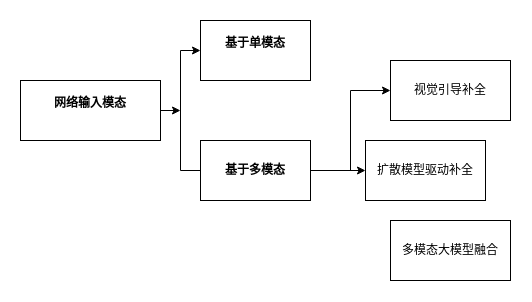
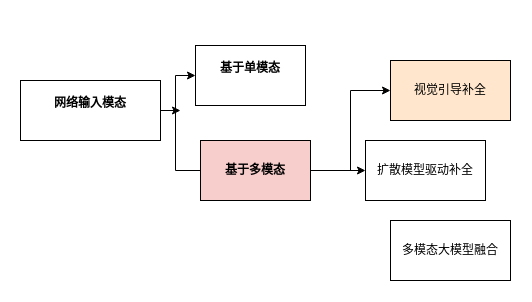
node "基于单模态": moved (256, 51) -> (251, 76)
node "视觉引导补全": fillcolor #ffffff -> #ffe6cc
node "基于多模态": fillcolor #ffffff -> #f8cecc
